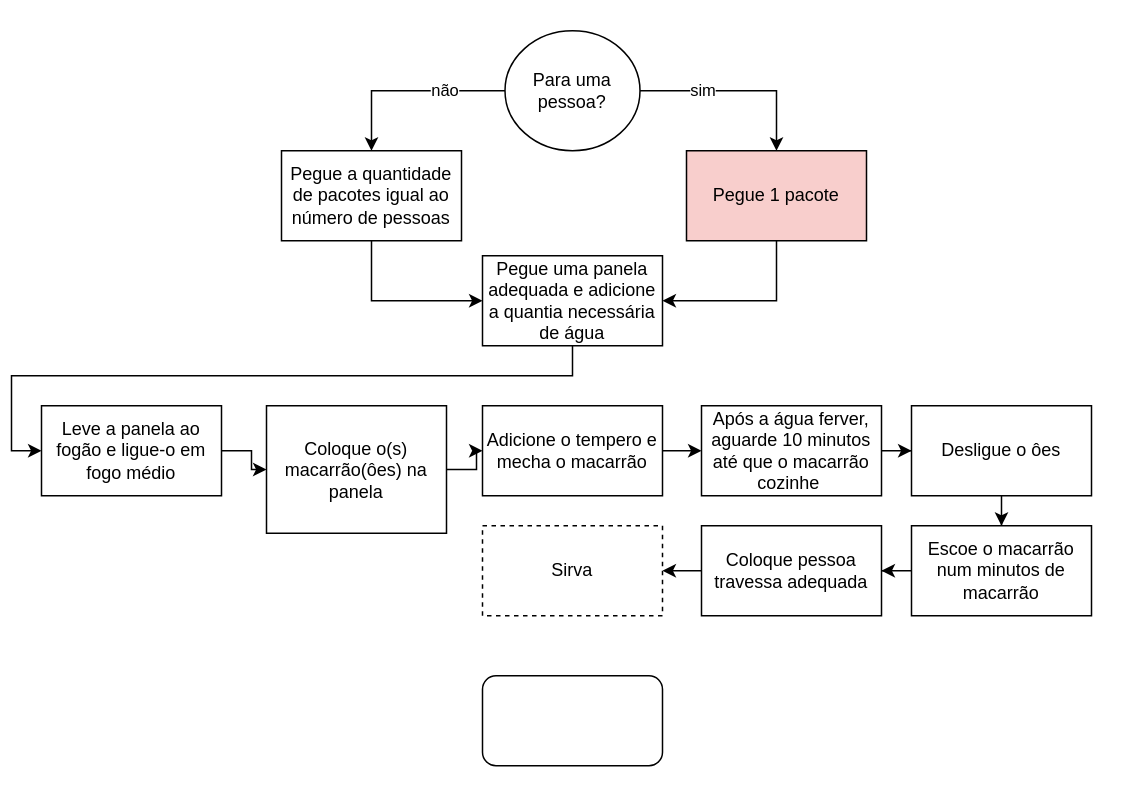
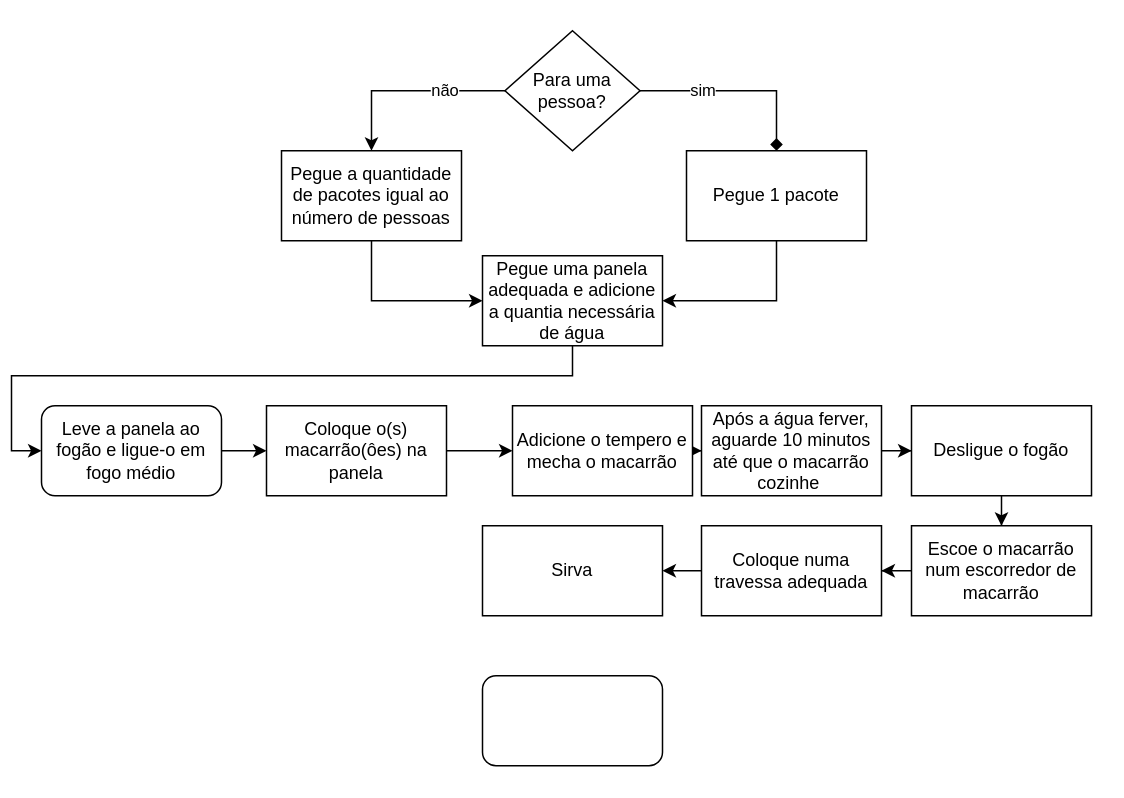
node "Para uma pessoa?": shape ellipse -> diamond
edge "Para uma pessoa?" -> "Pegue 1 pacote": arrowhead classic -> diamond
node "Pegue 1 pacote": fillcolor #f8cecc -> #ffffff
node "Leve a panela ao fogão e ligue-o em fogo médio": shape rectangle -> rounded rectangle
node "Adicione o tempero e mecha o macarrão": moved (572, 451) -> (602, 451)
node "Desligue o ôes": label "Desligue o ôes" -> "Desligue o fogão"
node "Coloque o(s) macarrão(ôes) na panela": size 180x128 -> 180x90
node "Sirva": style dashed -> solid
node "Coloque pessoa travessa adequada": label "Coloque pessoa travessa adequada" -> "Coloque numa travessa adequada"
node "Escoe o macarrão num minutos de macarrão": label "Escoe o macarrão num minutos de macarrão" -> "Escoe o macarrão num escorredor de macarrão"
